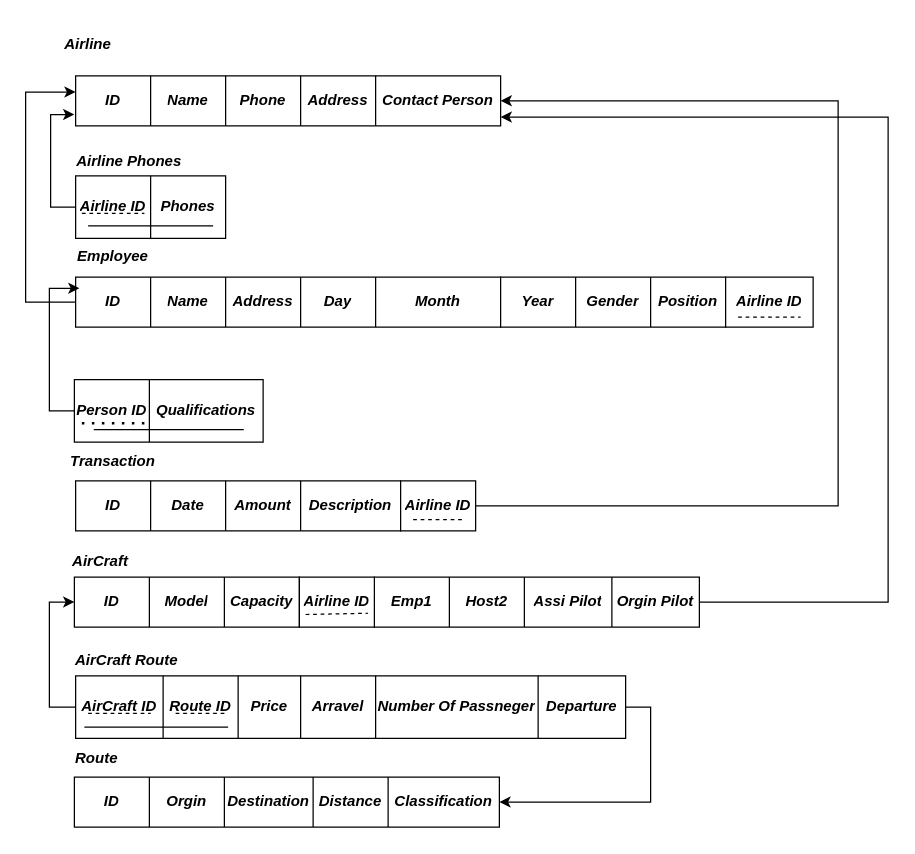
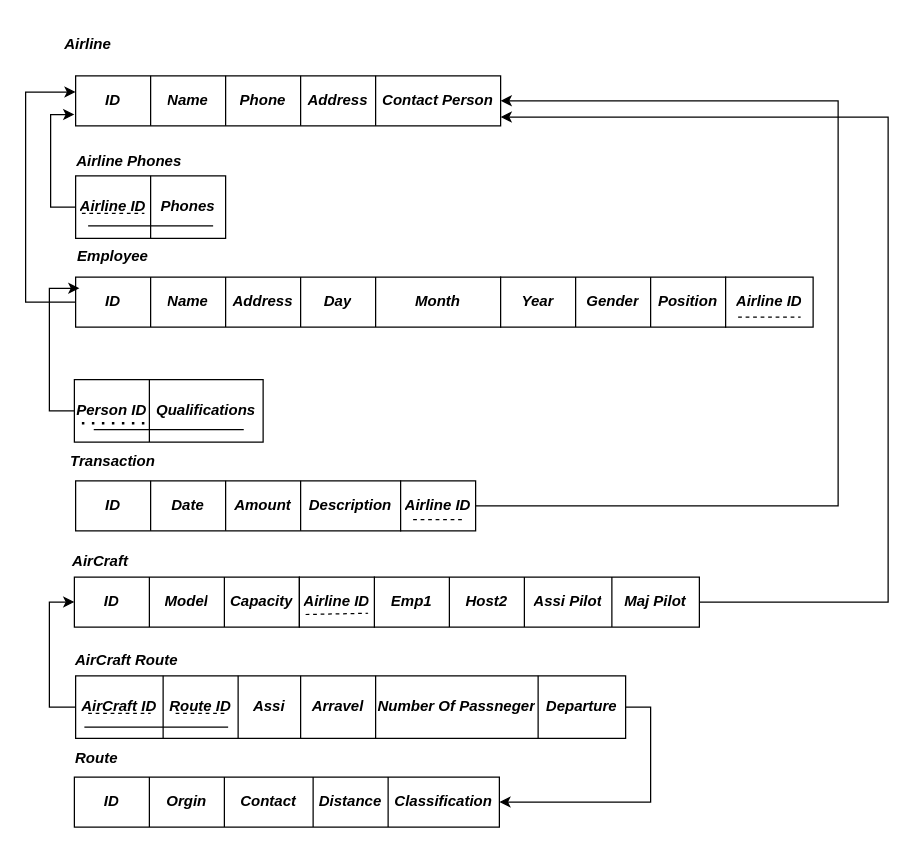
node "Orgin Pilot": label "Orgin Pilot" -> "Maj Pilot"
node "Price": label "Price" -> "Assi"
node "Destination": label "Destination" -> "Contact"
